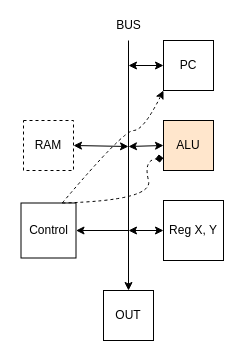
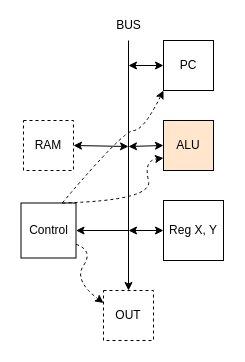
edge "Control" -> "ALU": arrowhead diamond -> classic
edge "Control" -> "OUT": added
node "OUT": style solid -> dashed
